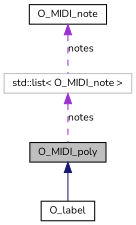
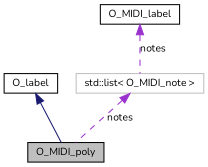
node "O_MIDI_note": label "O_MIDI_note" -> "O_MIDI_label"
edge "O_label" -> "O_MIDI_poly": reversed
